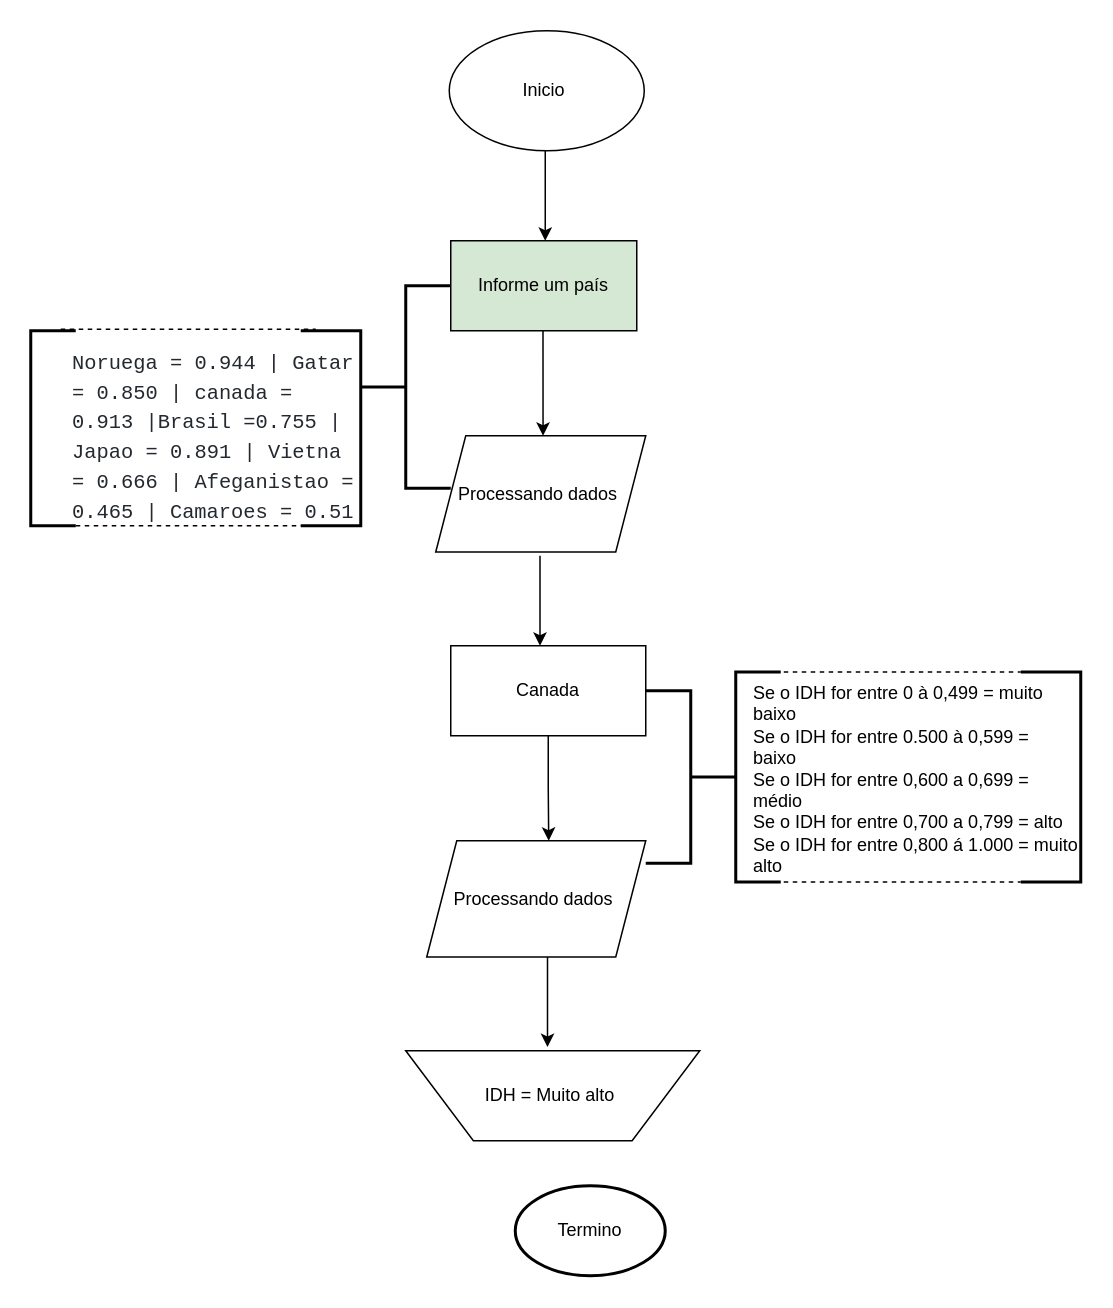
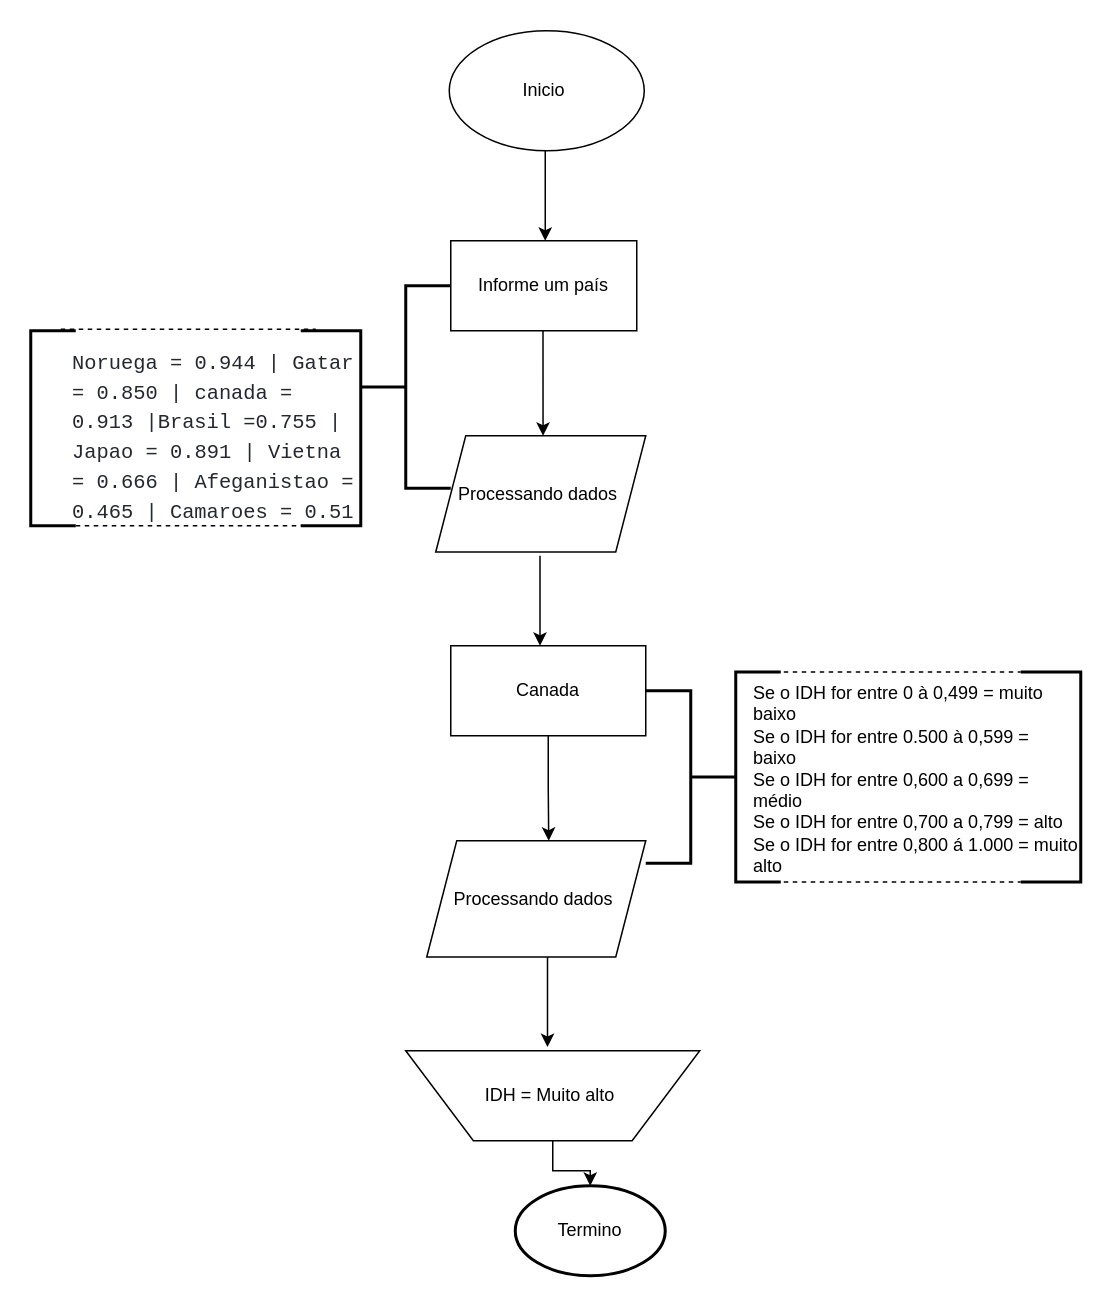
node "Informe um país": fillcolor #d5e8d4 -> #ffffff
edge "IDH = Muito alto" -> "Termino": added
